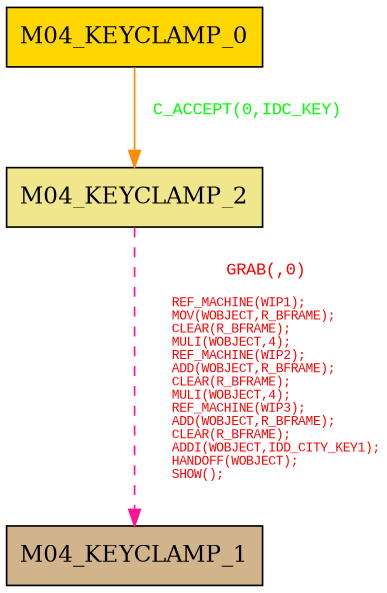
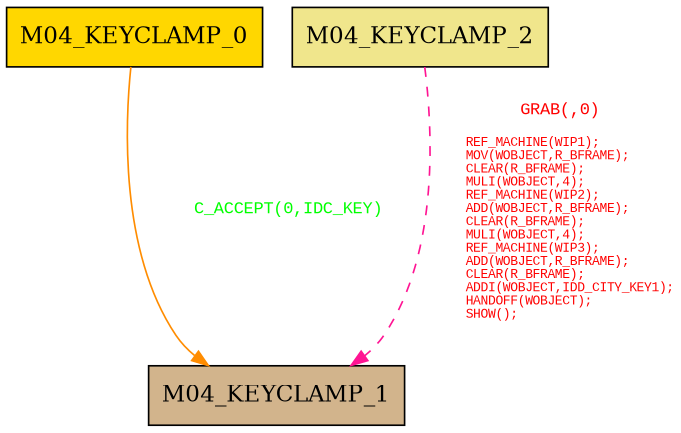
edge "M04_KEYCLAMP_0" -> "M04_KEYCLAMP_2": now "M04_KEYCLAMP_0" -> "M04_KEYCLAMP_1"
